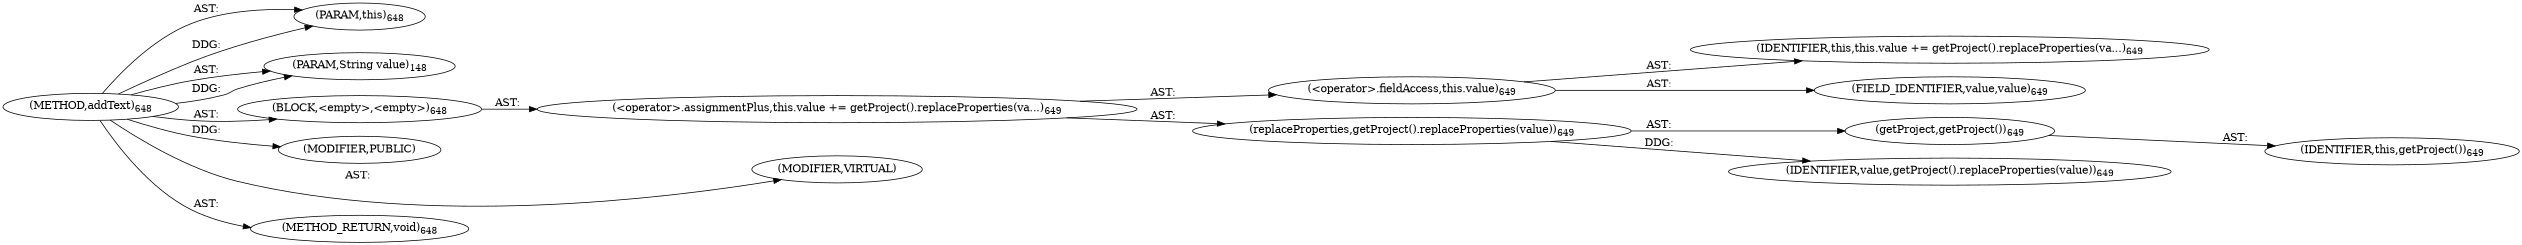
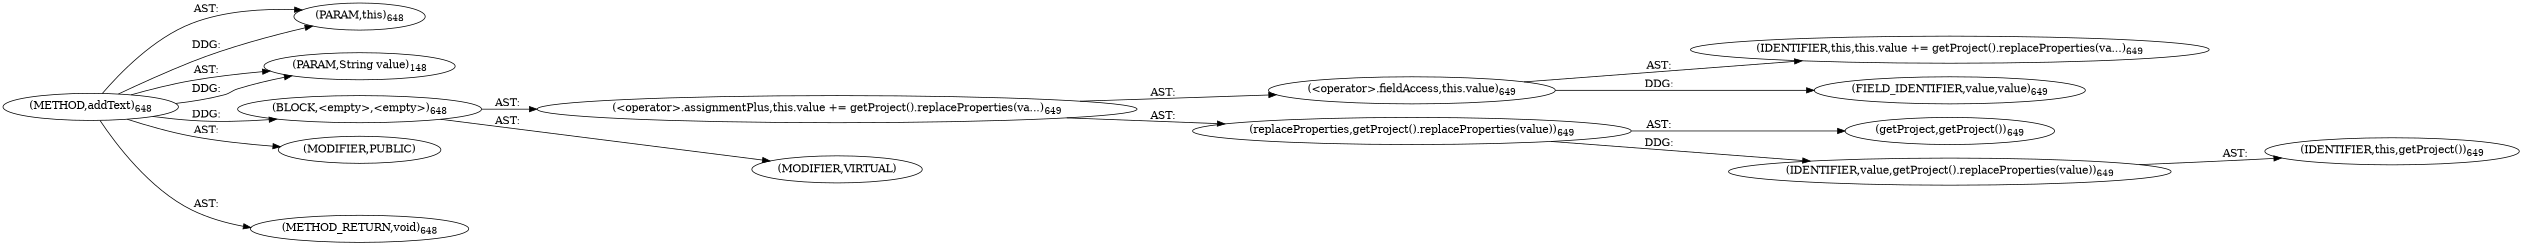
edge "(<operator>.fieldAccess,this.value)" -> "(FIELD_IDENTIFIER,value,value)": label "AST: " -> "DDG: "
edge "(METHOD,addText)" -> "(BLOCK,<empty>,<empty>)": label "AST: " -> "DDG: "
edge "(METHOD,addText)" -> "(MODIFIER,PUBLIC)": label "DDG: " -> "AST: "
edge "(getProject,getProject())" -> "(IDENTIFIER,this,getProject())": now "(IDENTIFIER,value,getProject().replaceProperties(value))" -> "(IDENTIFIER,this,getProject())"
edge "(METHOD,addText)" -> "(MODIFIER,VIRTUAL)": now "(BLOCK,<empty>,<empty>)" -> "(MODIFIER,VIRTUAL)"
